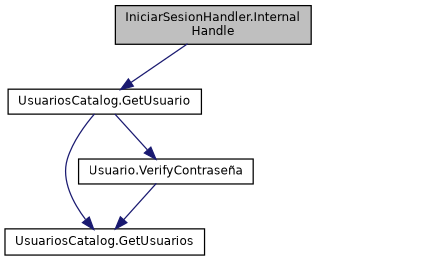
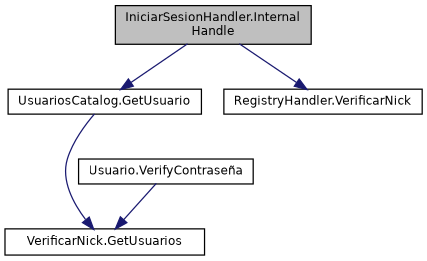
node "RegistryHandler.VerificarNick": added
edge "UsuariosCatalog.GetUsuario" -> "Usuario.VerifyContraseña": removed
node "UsuariosCatalog.GetUsuarios": label "UsuariosCatalog.GetUsuarios" -> "VerificarNick.GetUsuarios"
